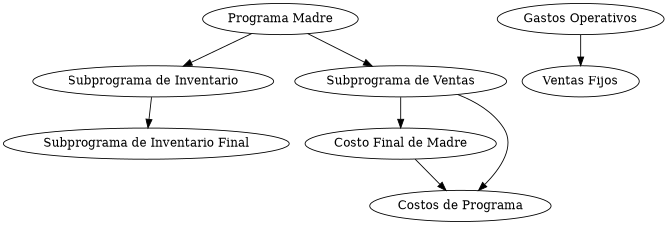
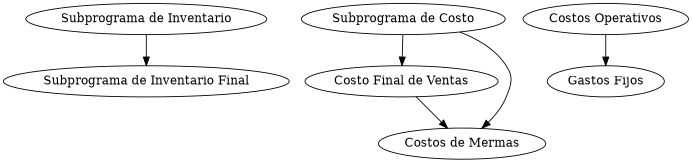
node "Programa Madre": removed
node "Gastos Operativos": label "Gastos Operativos" -> "Costos Operativos"
node "Subprograma de Ventas": label "Subprograma de Ventas" -> "Subprograma de Costo"
node "Ventas Fijos": label "Ventas Fijos" -> "Gastos Fijos"
node "Costo Final de Madre": label "Costo Final de Madre" -> "Costo Final de Ventas"
node "Costos de Programa": label "Costos de Programa" -> "Costos de Mermas"
